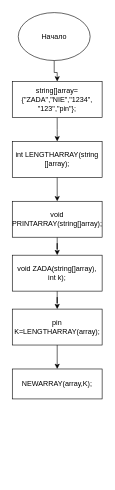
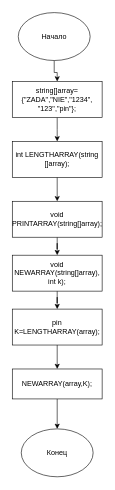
node "void ZADA(string[]array), int k);": label "void ZADA(string[]array), int k);" -> "void NEWARRAY(string[]array), int k);"
edge "NEWARRAY(array,K);" -> "Конец": added
node "Конец": added
